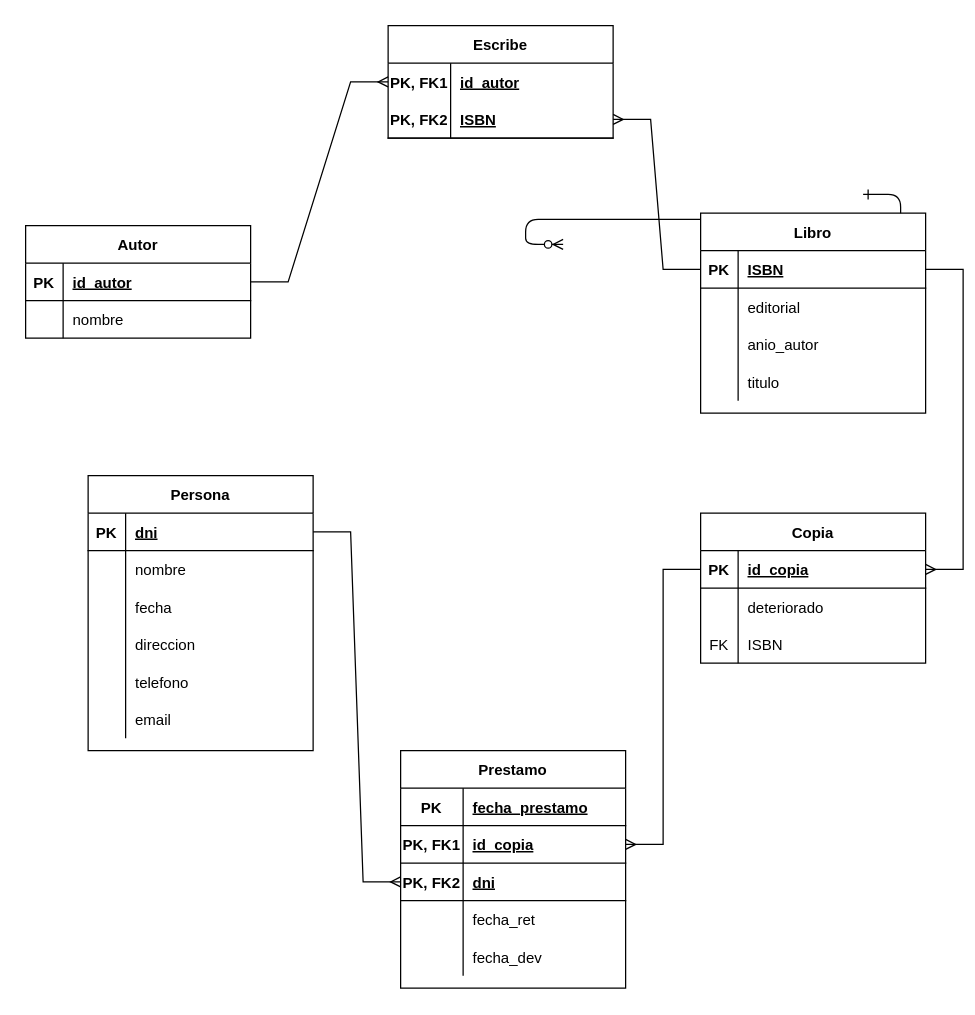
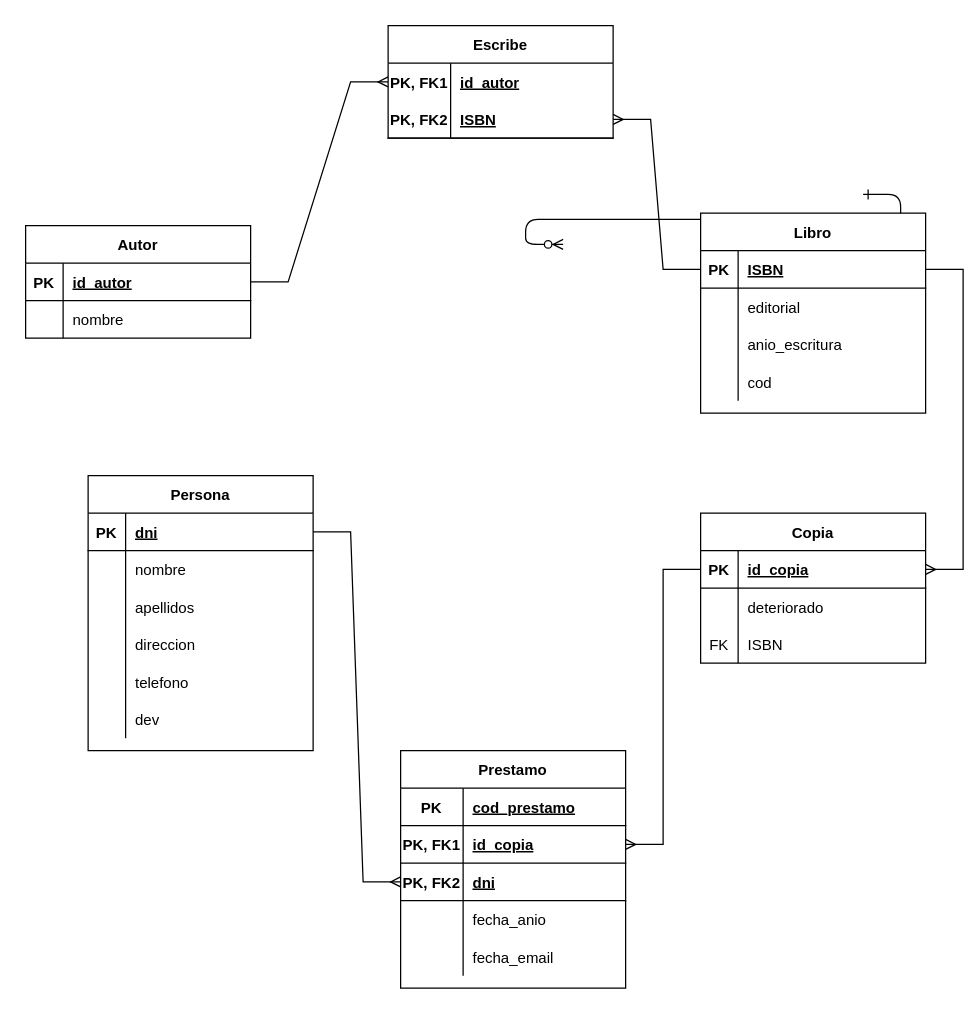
node "anio_autor": label "anio_autor" -> "anio_escritura"
node "titulo": label "titulo" -> "cod"
node "fecha": label "fecha" -> "apellidos"
node "email": label "email" -> "dev"
node "fecha_prestamo": label "fecha_prestamo" -> "cod_prestamo"
node "fecha_ret": label "fecha_ret" -> "fecha_anio"
node "fecha_dev": label "fecha_dev" -> "fecha_email"
